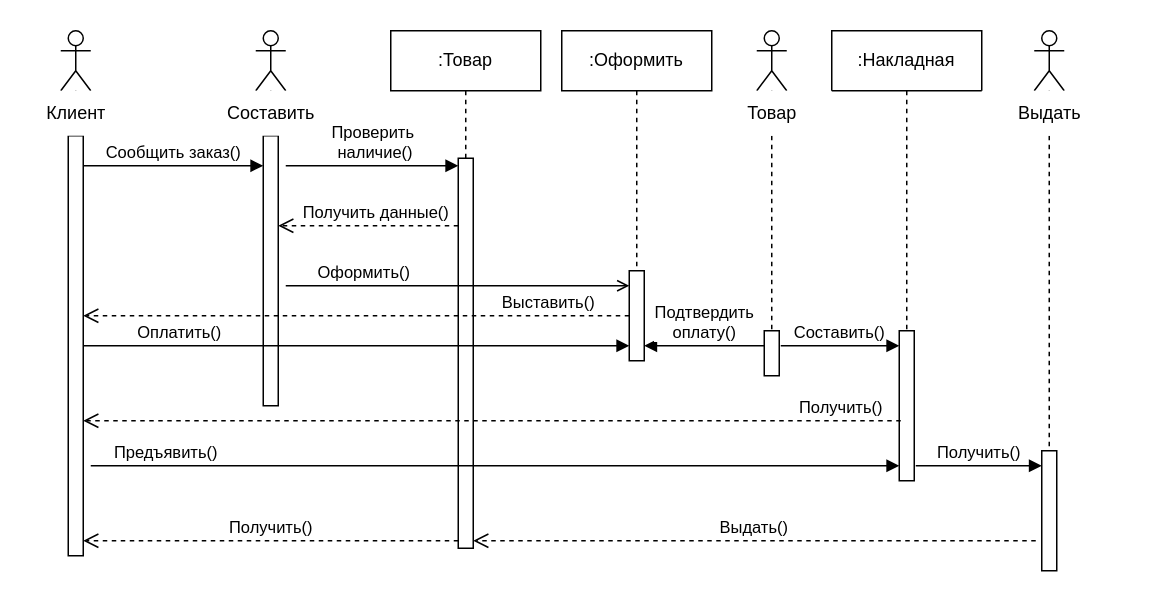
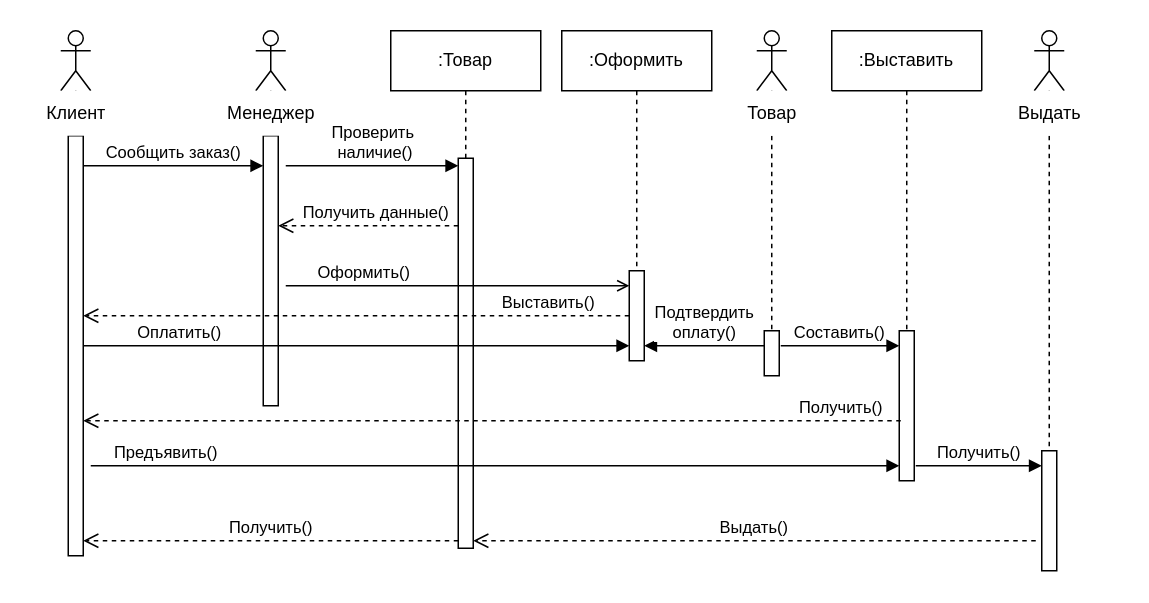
node ":Накладная": label ":Накладная" -> ":Выставить"
node "Составить": label "Составить" -> "Менеджер"
